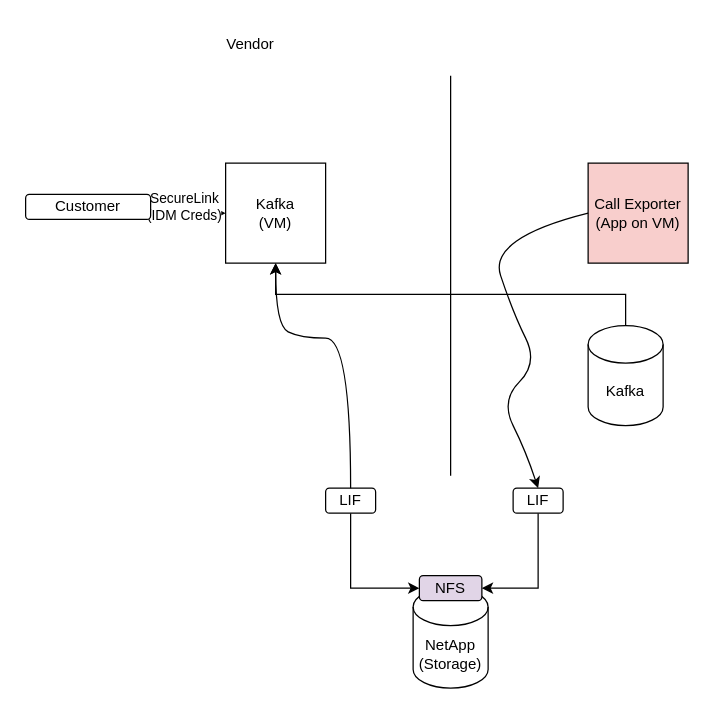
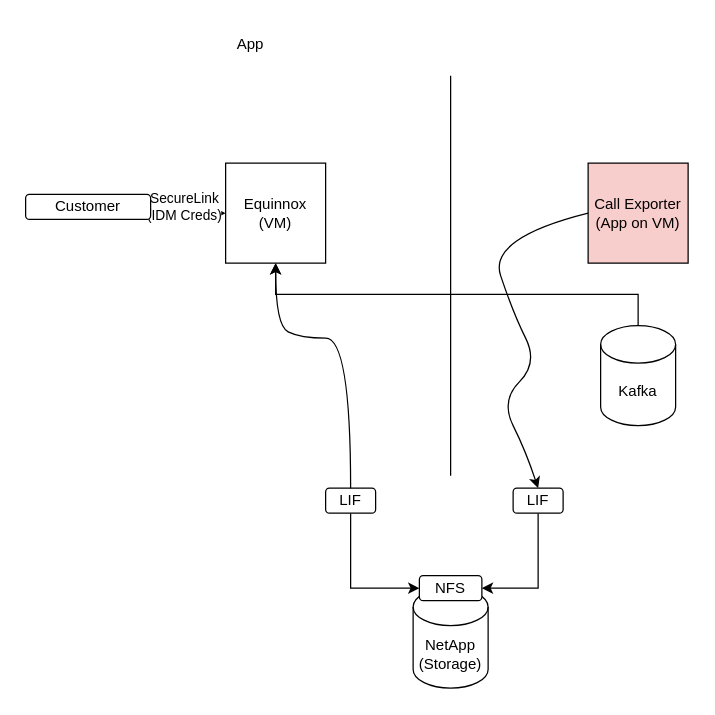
node "Vendor": label "Vendor" -> "App"
node "Kafka (VM)": label "Kafka (VM)" -> "Equinnox (VM)"
node "Kafka": moved (626, 376) -> (638, 376)
node "NFS": fillcolor #e1d5e7 -> #ffffff
